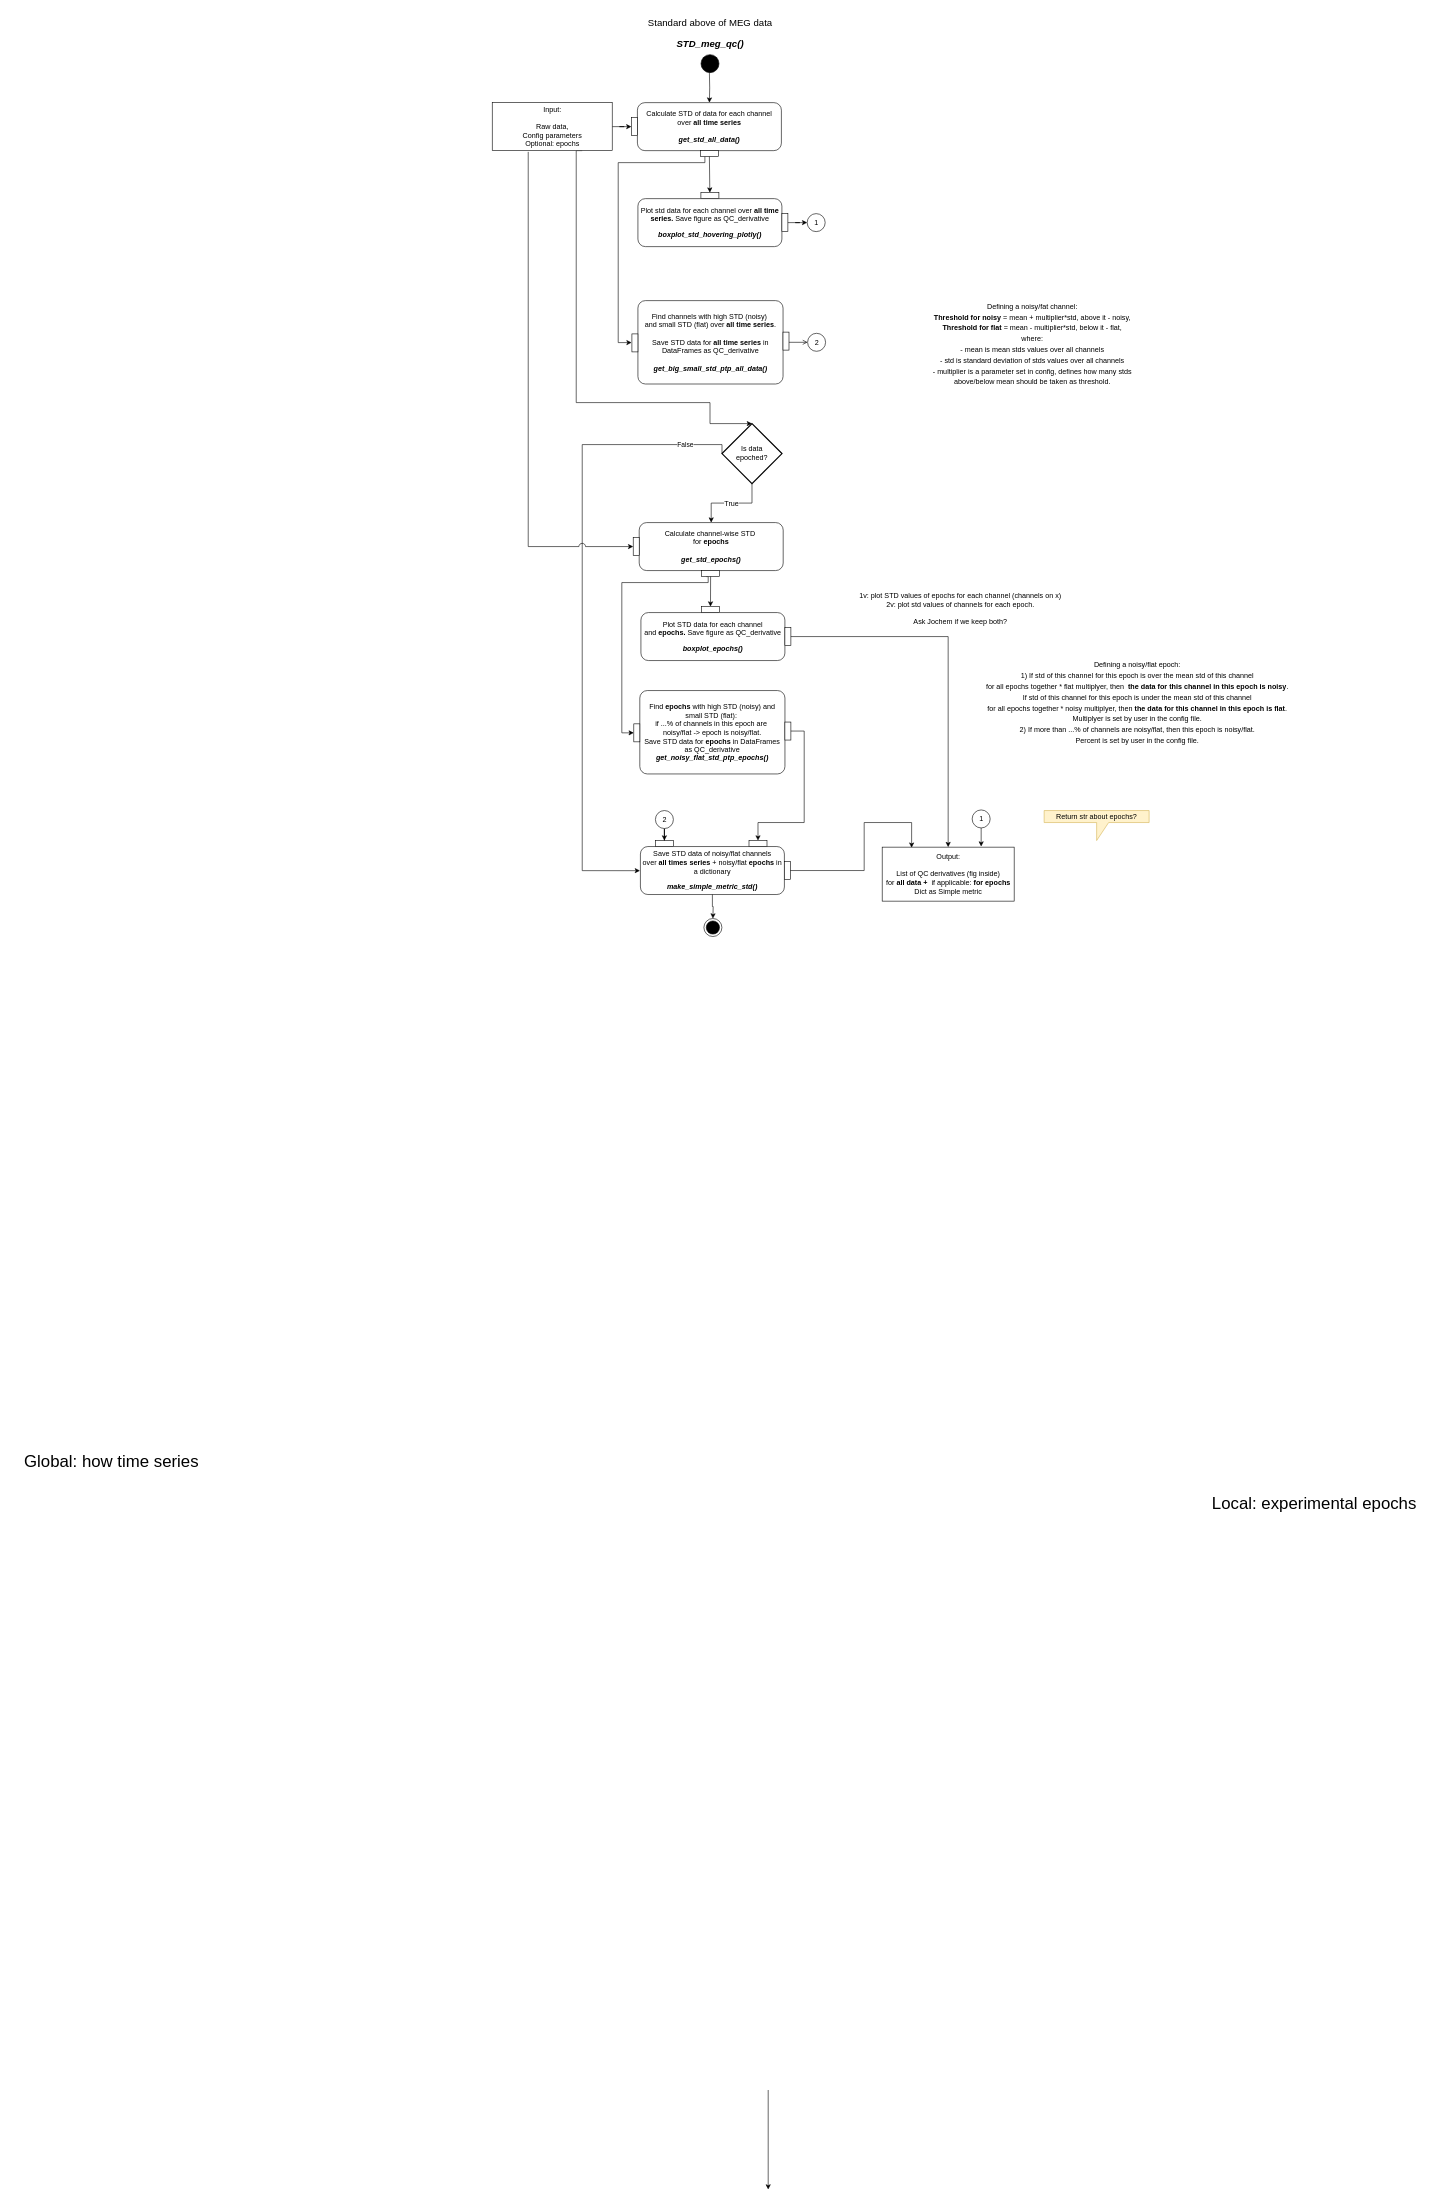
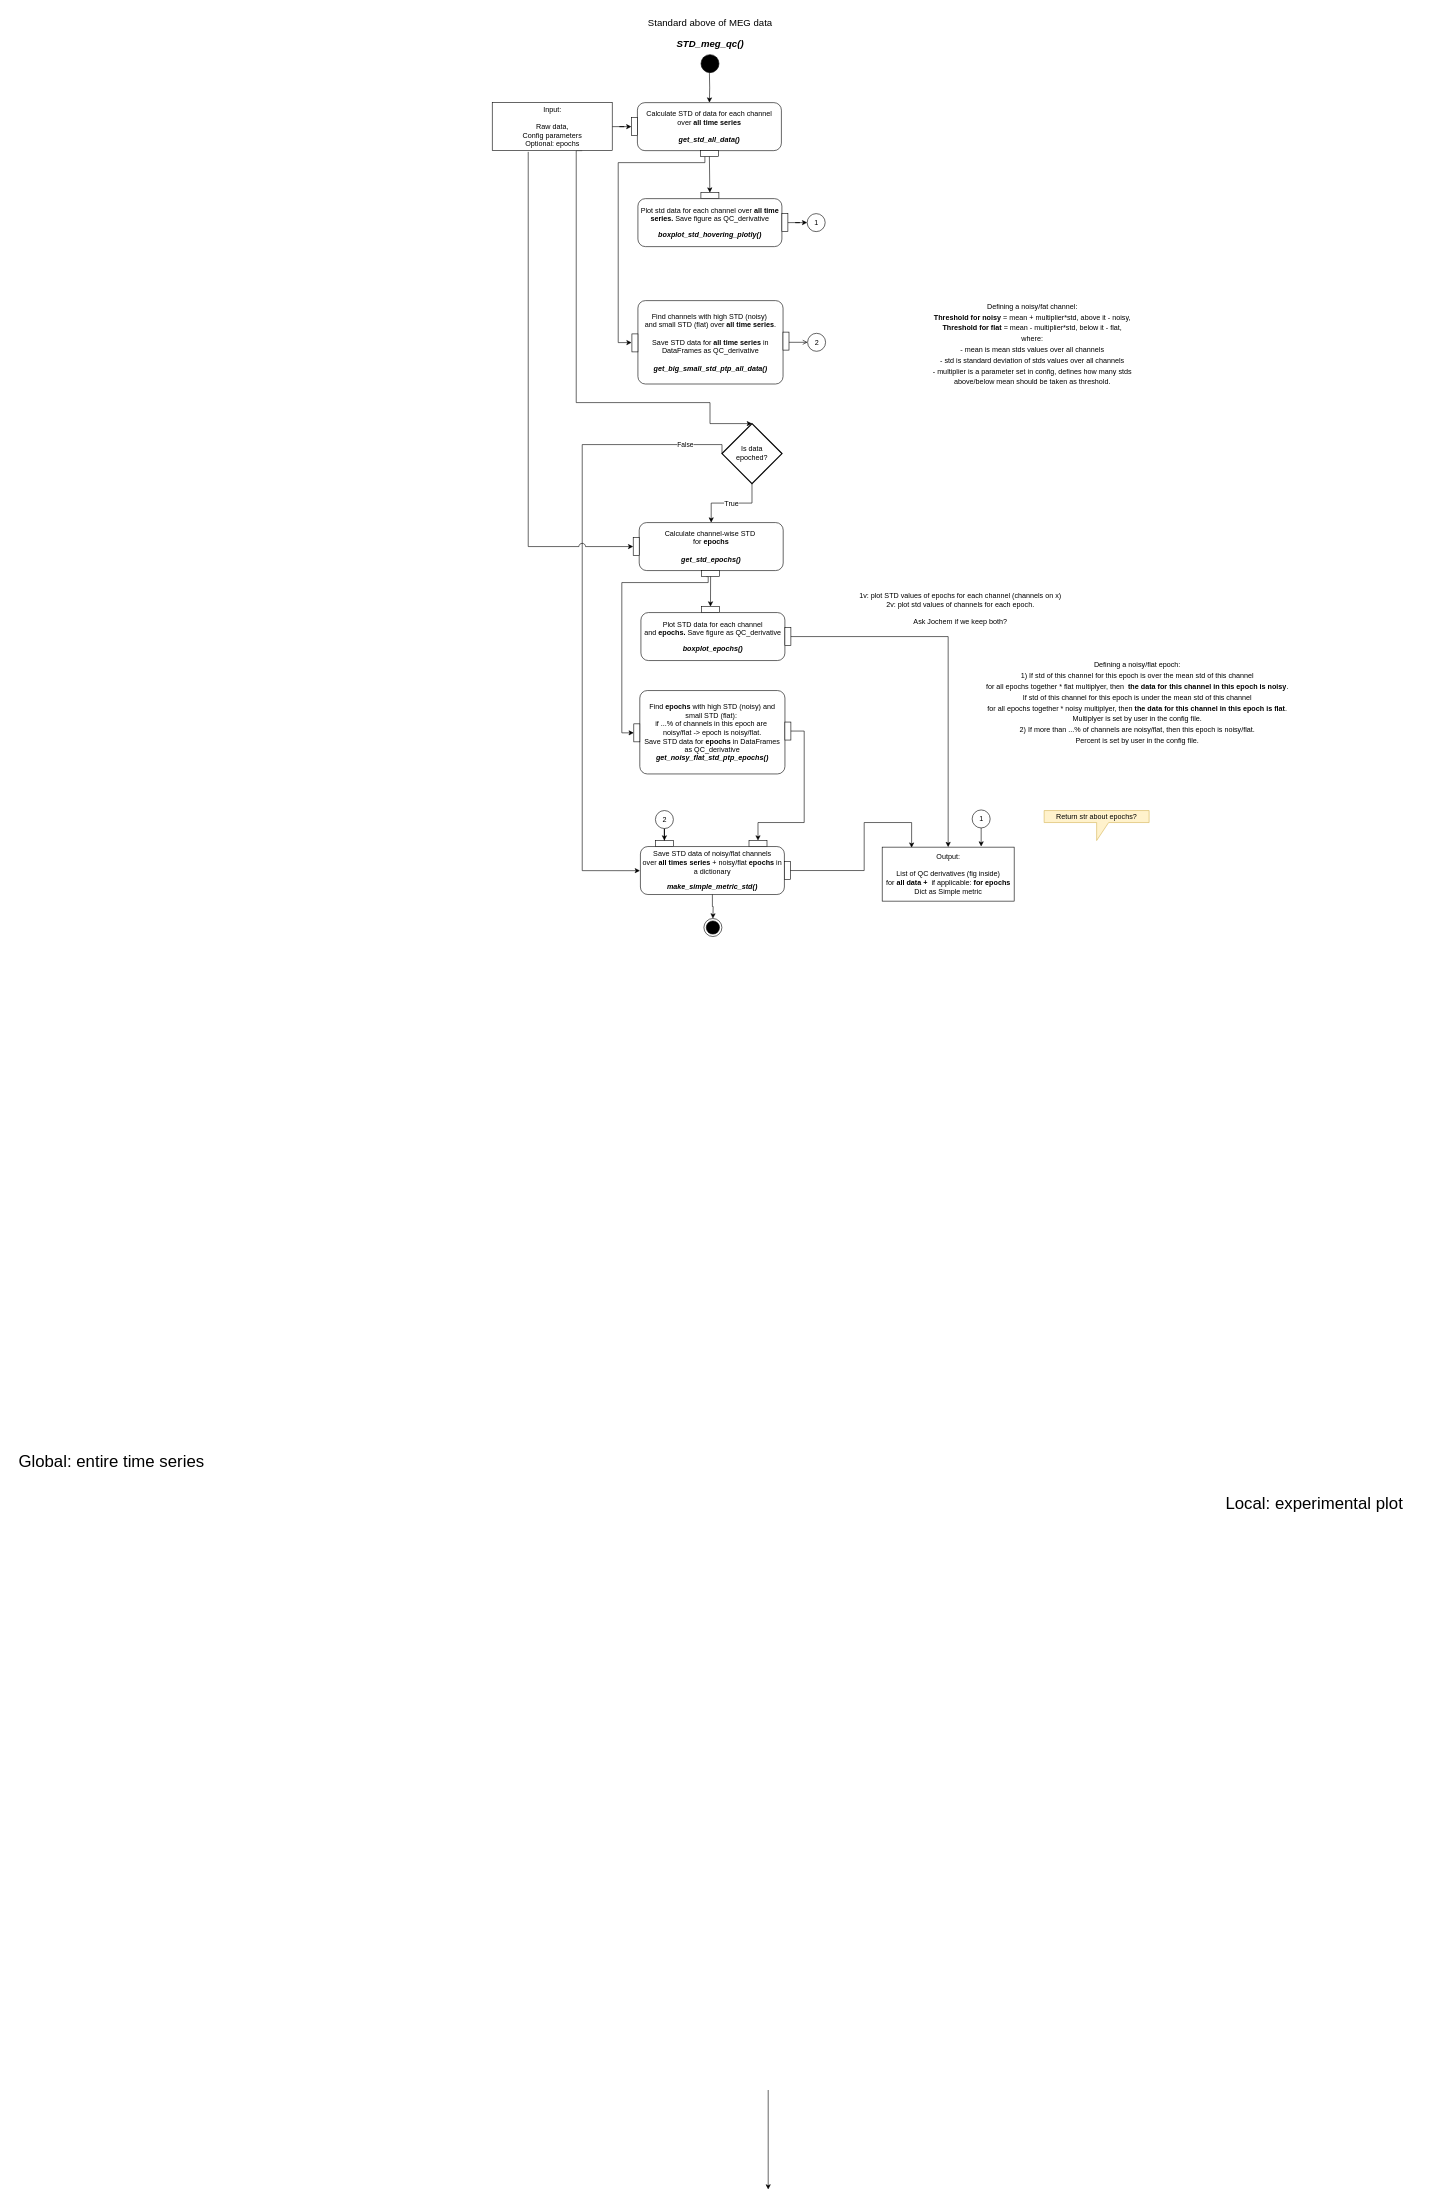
node "Global: how time series": label "Global: how time series" -> "Global: entire time series"
node "Local: experimental epochs": label "Local: experimental epochs" -> "Local: experimental plot"
